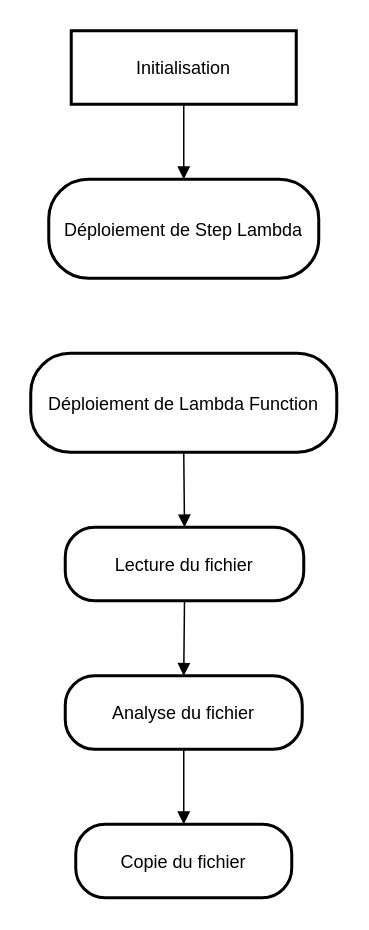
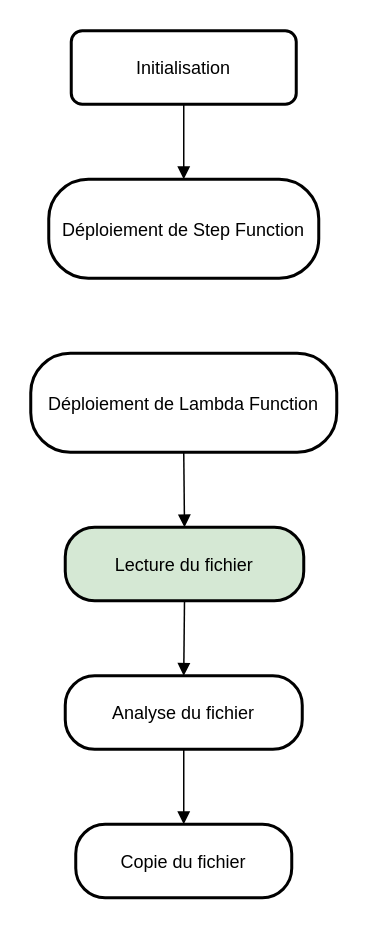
node "Initialisation": shape rectangle -> rounded rectangle
node "Déploiement de Step Lambda": label "Déploiement de Step Lambda" -> "Déploiement de Step Function"
node "Lecture du fichier": fillcolor #ffffff -> #d5e8d4
